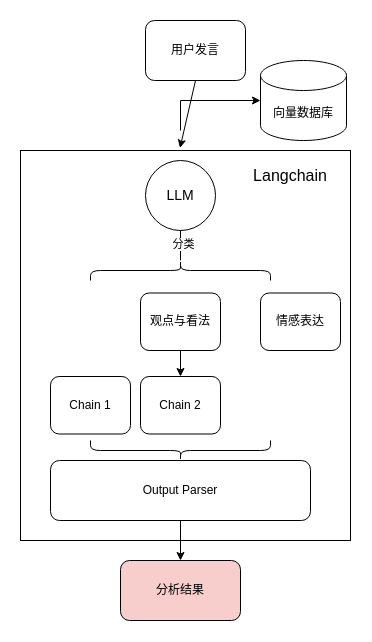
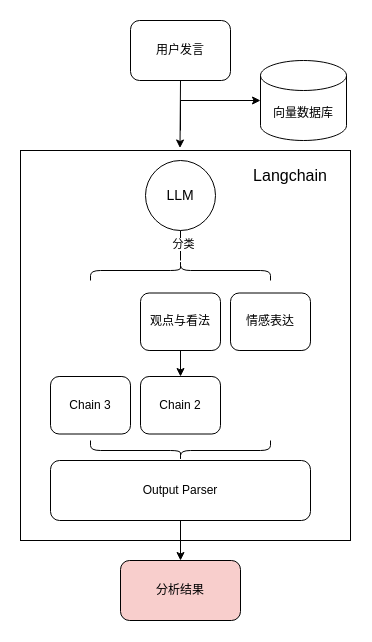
node "用户发言": moved (196, 51) -> (181, 51)
node "情感表达": moved (301, 322) -> (271, 322)
node "Chain 1": label "Chain 1" -> "Chain 3"
